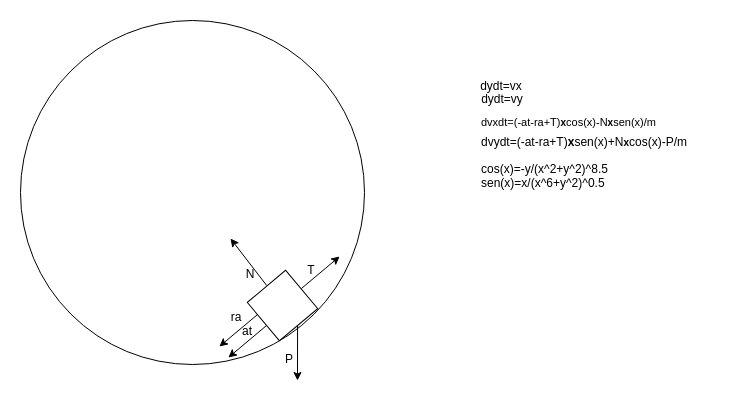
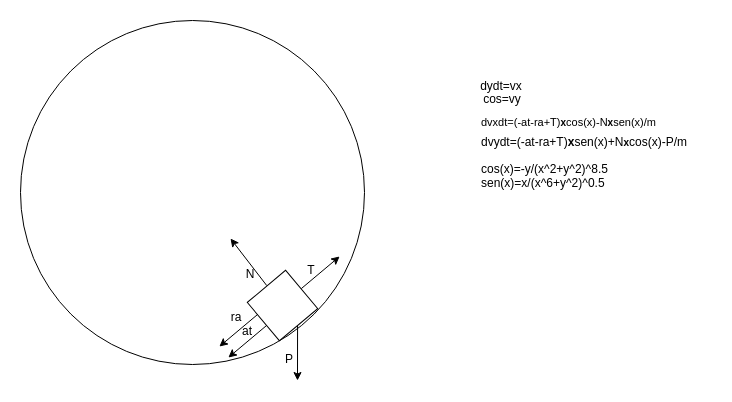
node "dydt=vy": label "dydt=vy" -> "cos=vy"
